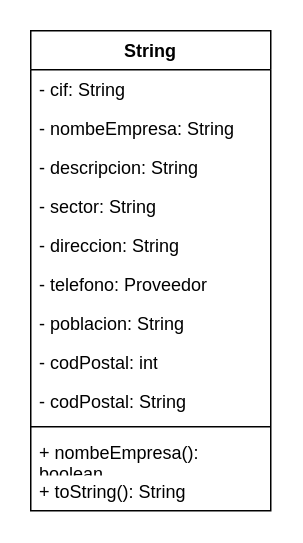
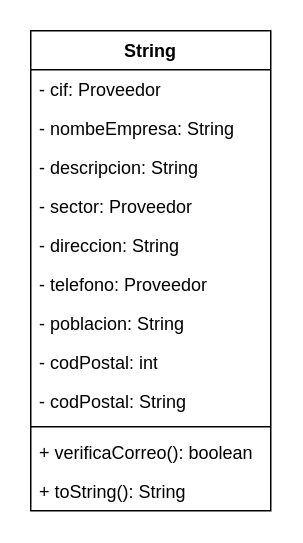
node "- cif: String": label "- cif: String" -> "- cif: Proveedor"
node "- sector: String": label "- sector: String" -> "- sector: Proveedor"
node "+ nombeEmpresa(): boolean": label "+ nombeEmpresa(): boolean" -> "+ verificaCorreo(): boolean"
